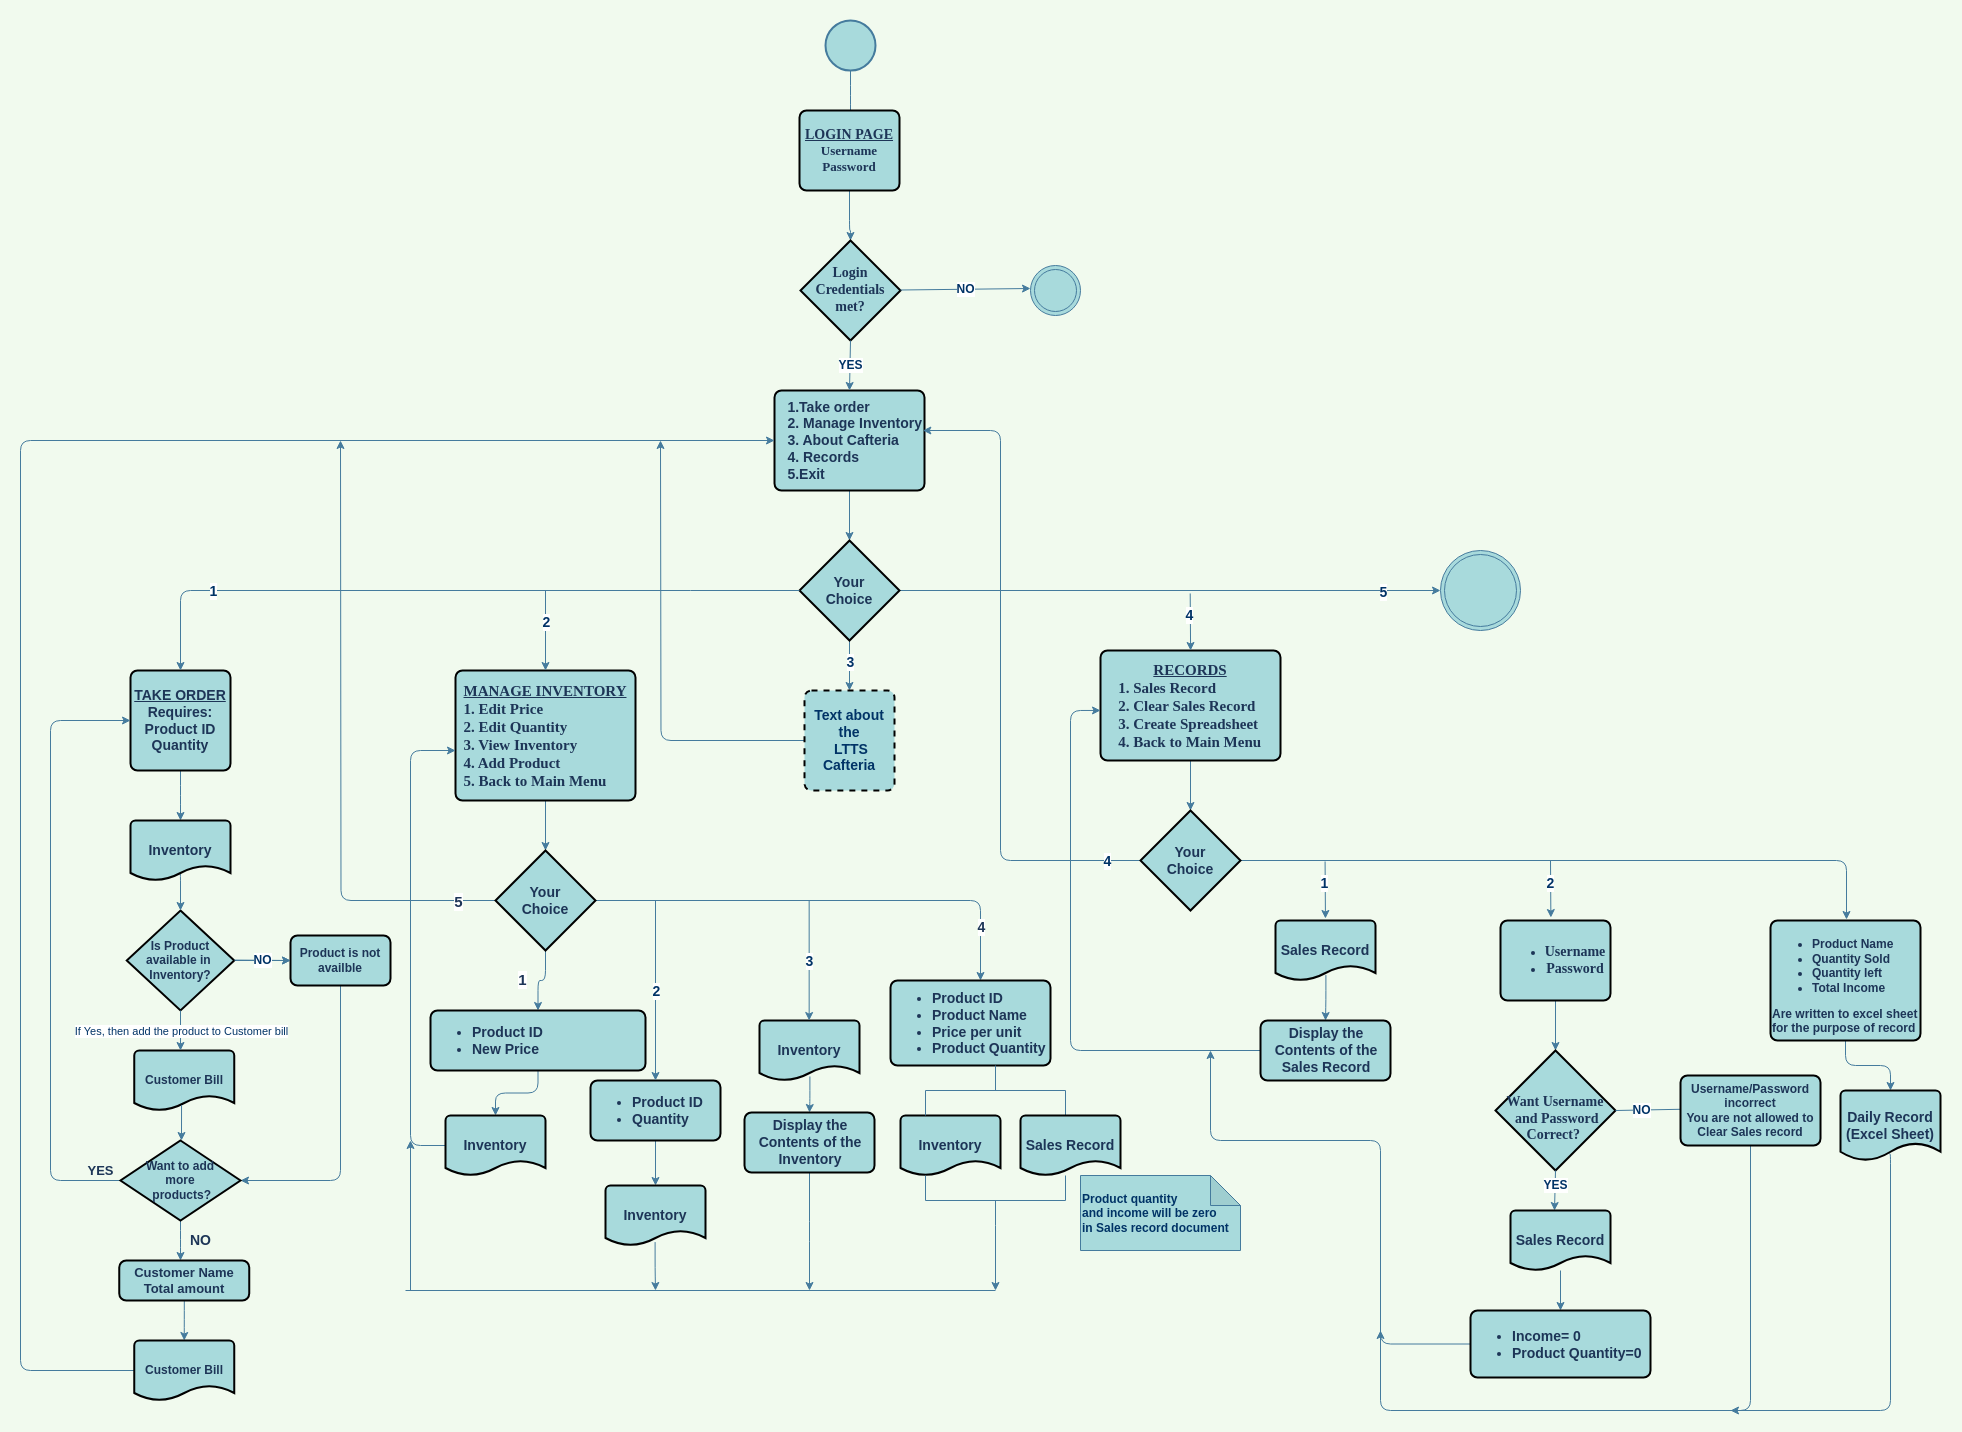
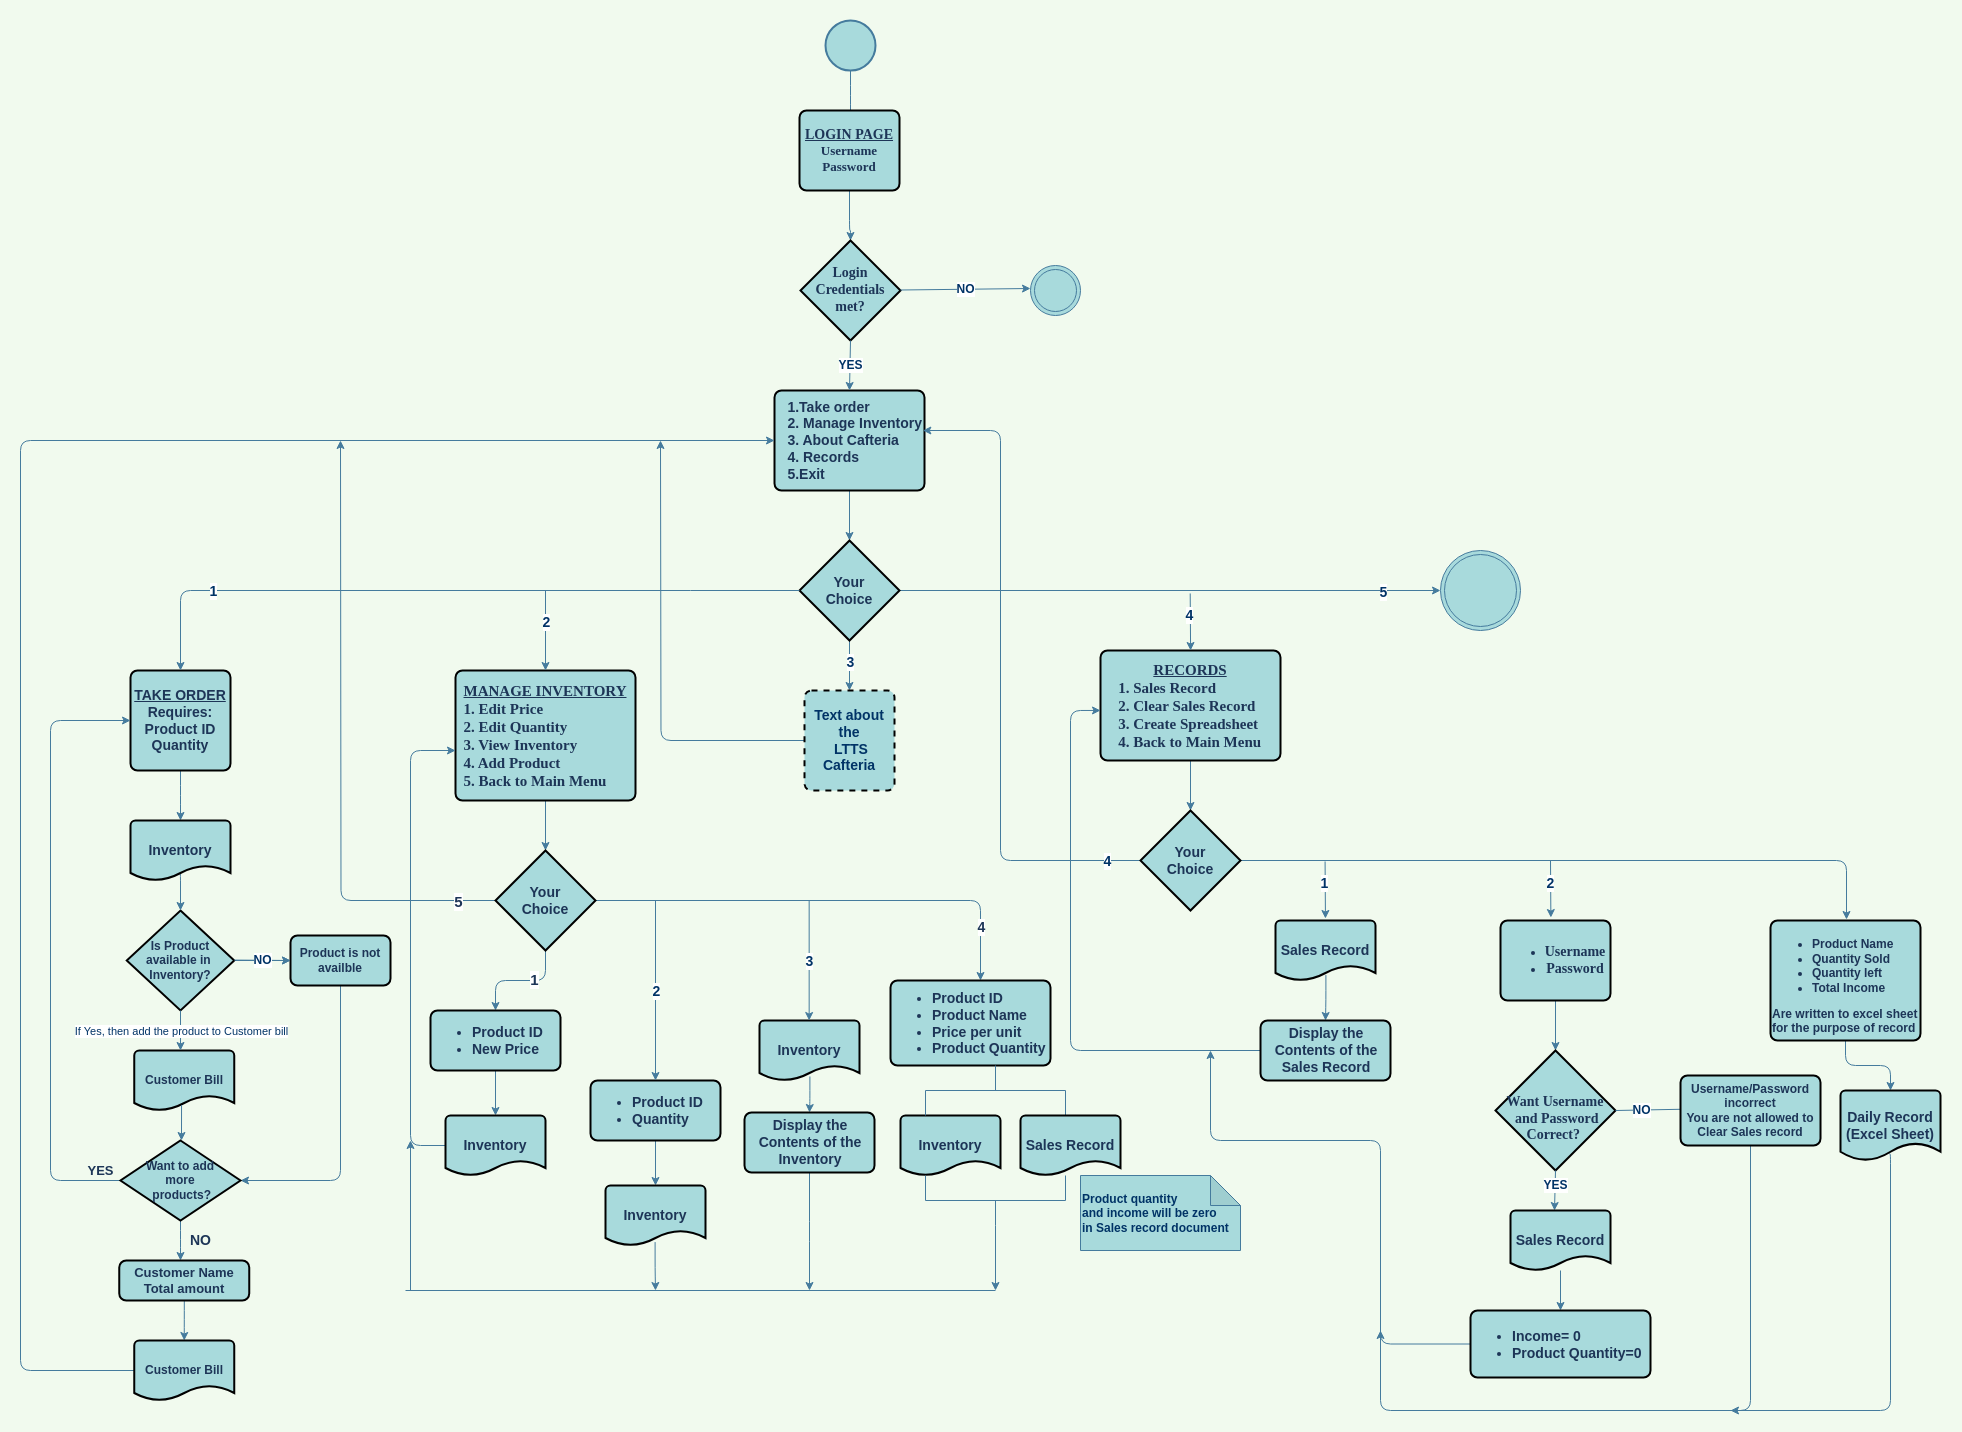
node "Product ID New Price": size 215x60 -> 130x60
